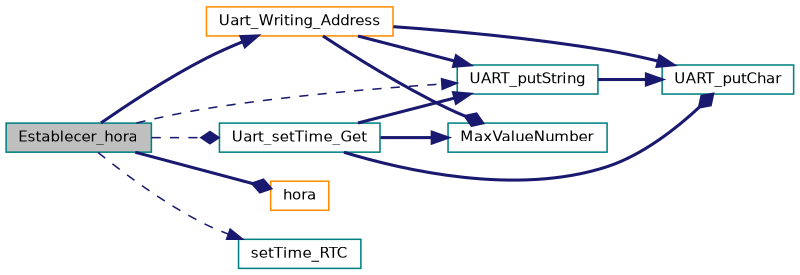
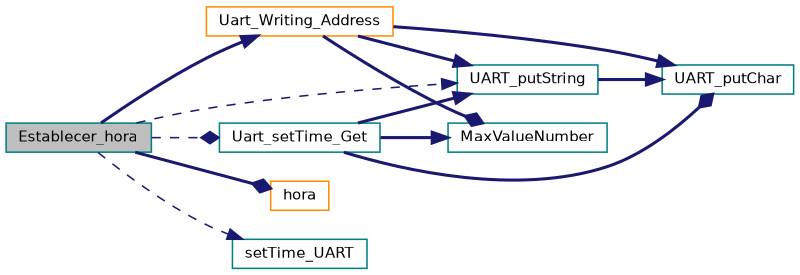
node "setTime_RTC": label "setTime_RTC" -> "setTime_UART"
